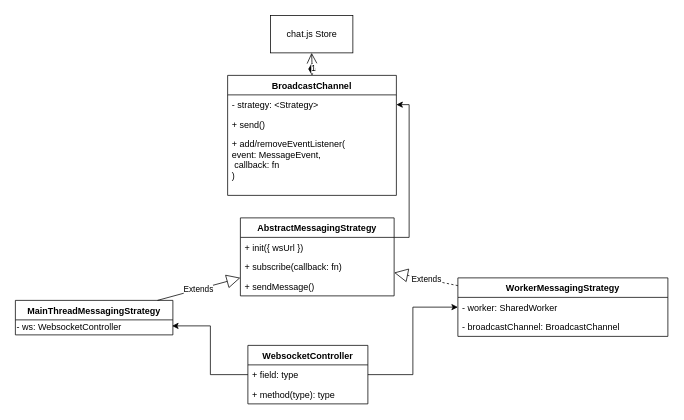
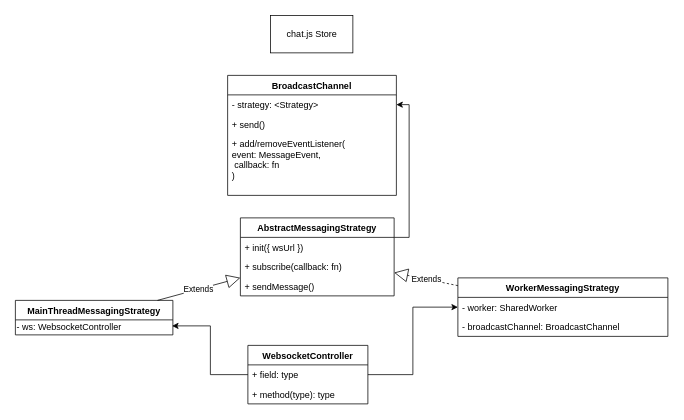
edge "chat.js Store" -- "BroadcastChannel": removed, label "1"
